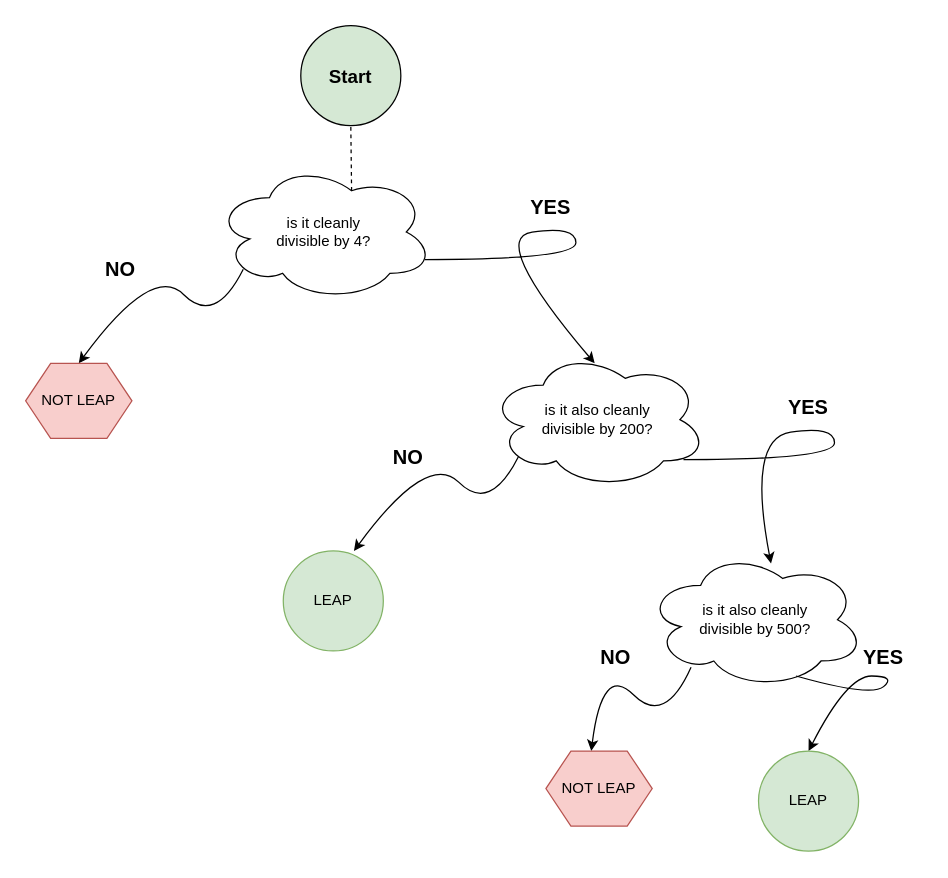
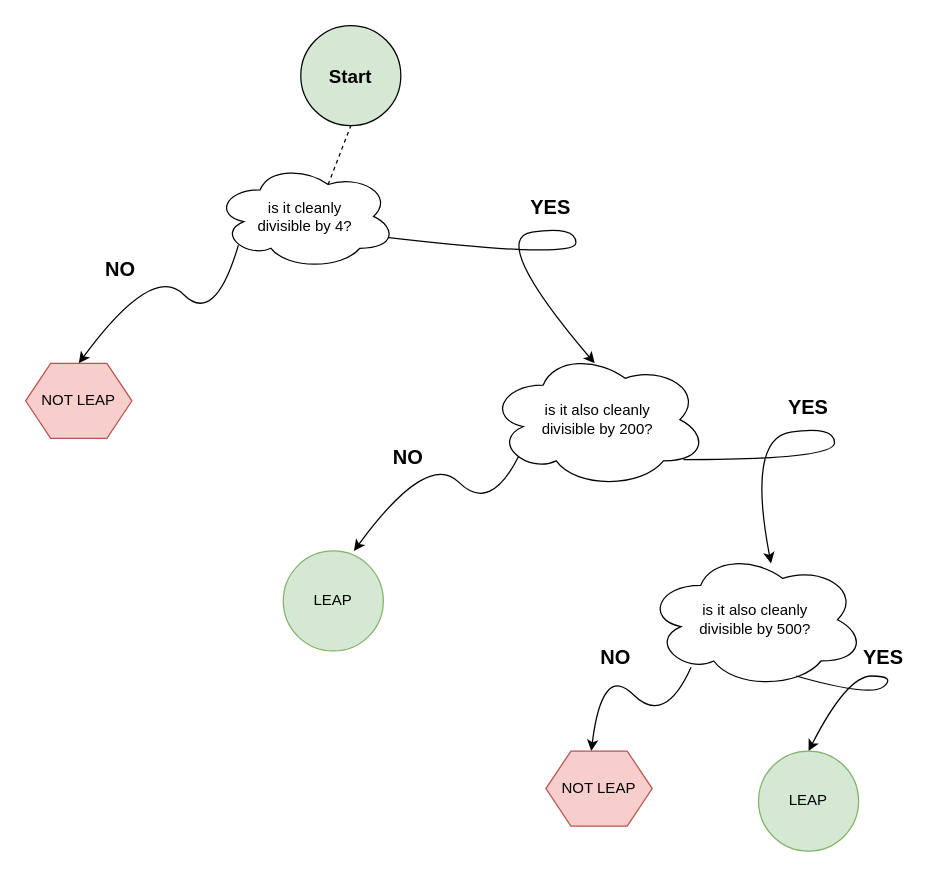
node "is it cleanly divisible by 4?": size 219x138 -> 181x106
